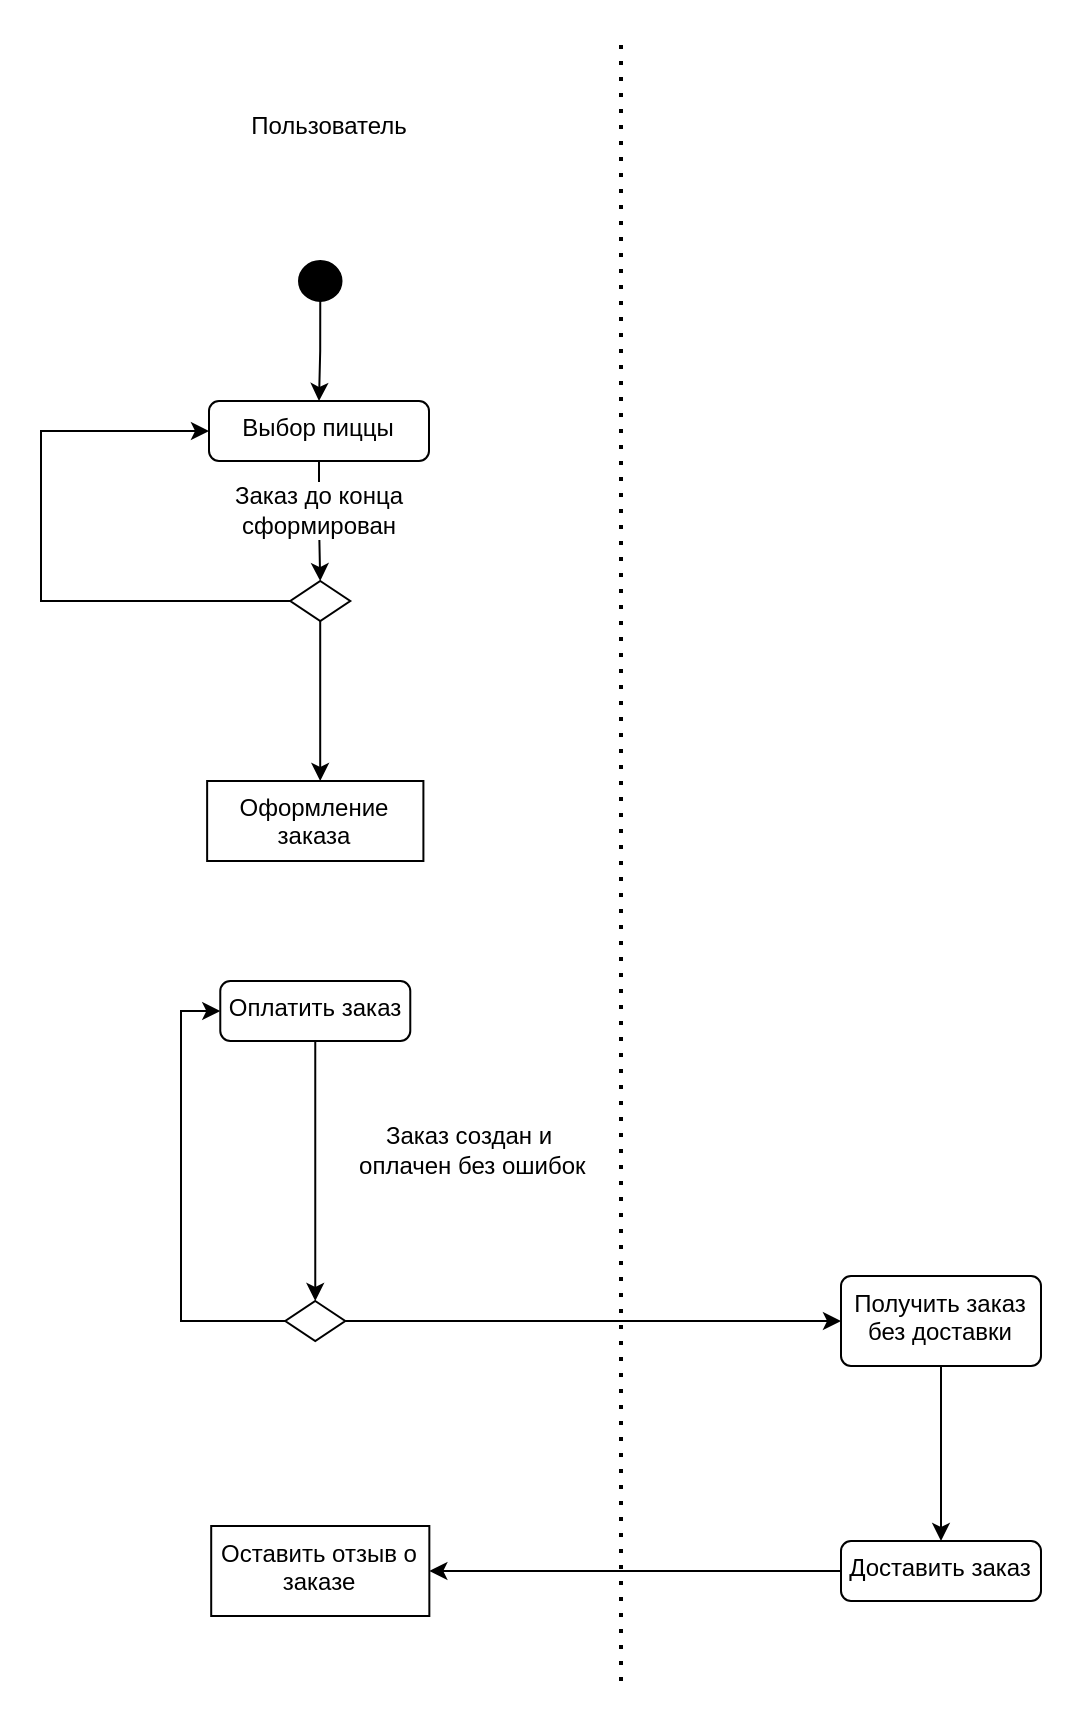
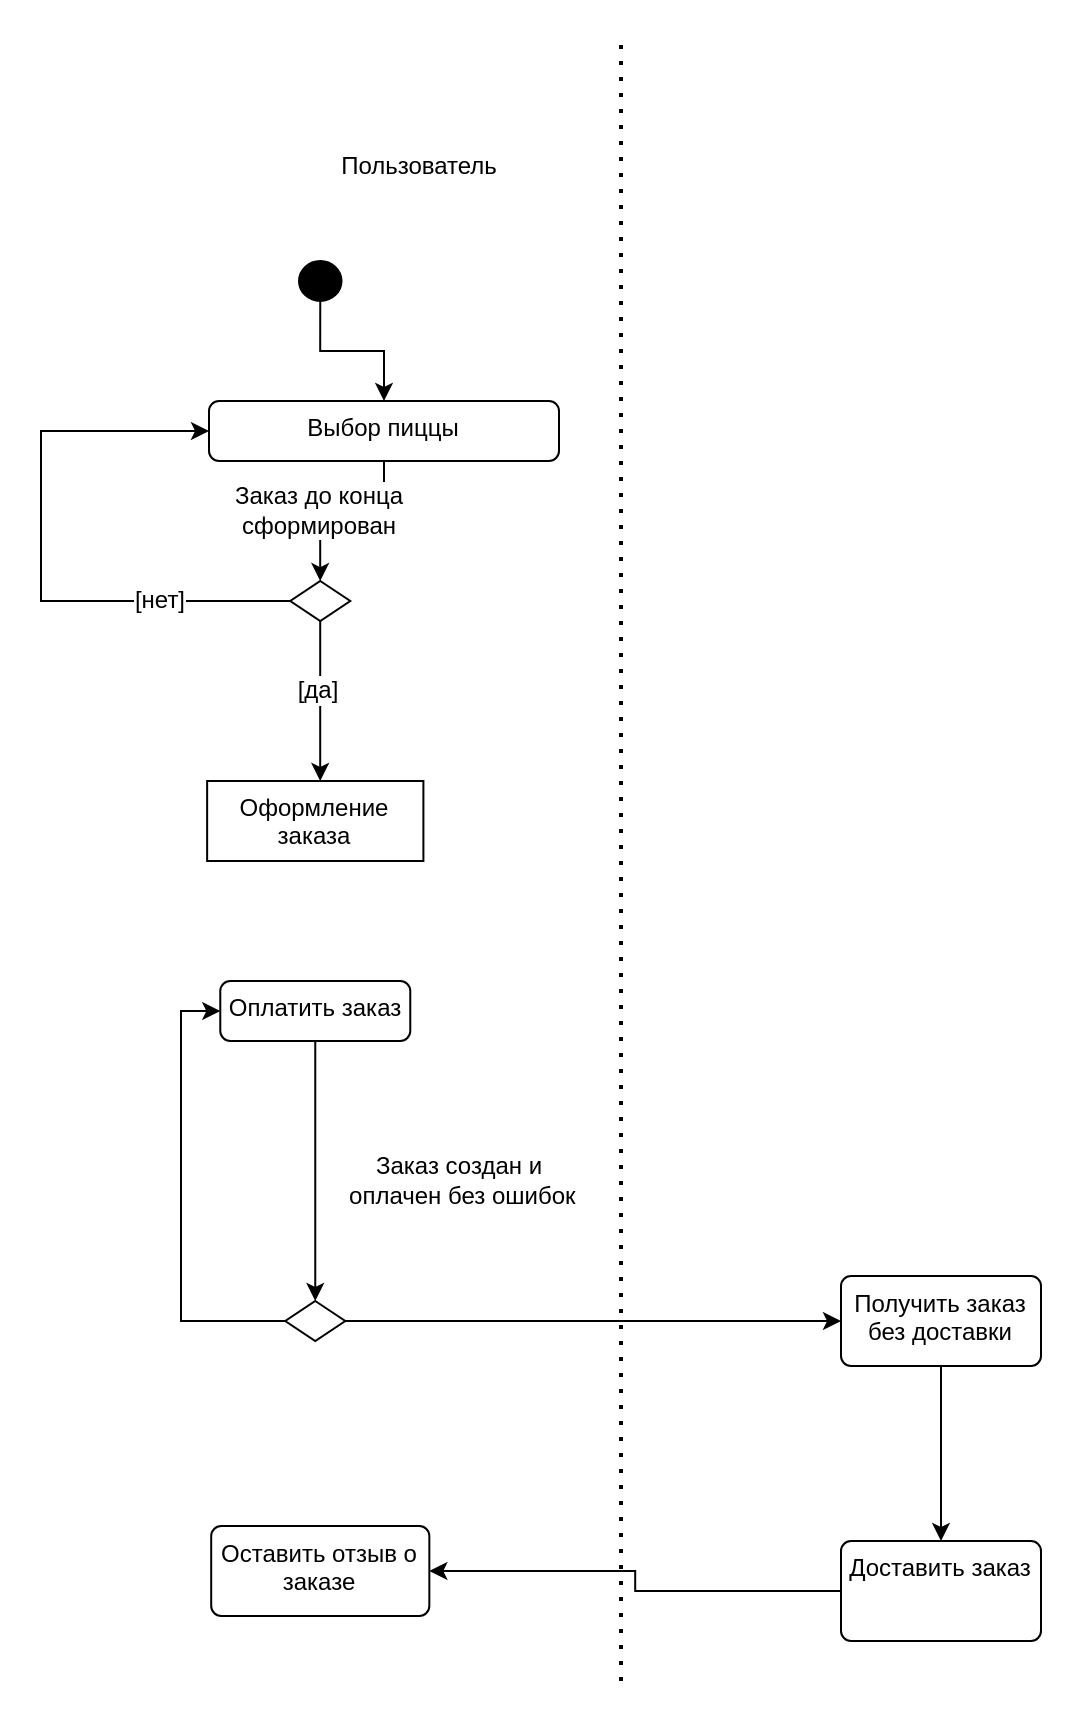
node "Пользователь": moved (329, 127) -> (419, 167)
node "Выбор пиццы": size 220x60 -> 350x60
node "[нет]": added
node "[да]": added
node "Заказ создан и оплачен без ошибок": moved (469, 1151) -> (459, 1181)
node "Оставить отзыв о заказе": shape rectangle -> rounded rectangle
node "Доставить заказ": size 200x60 -> 200x100
